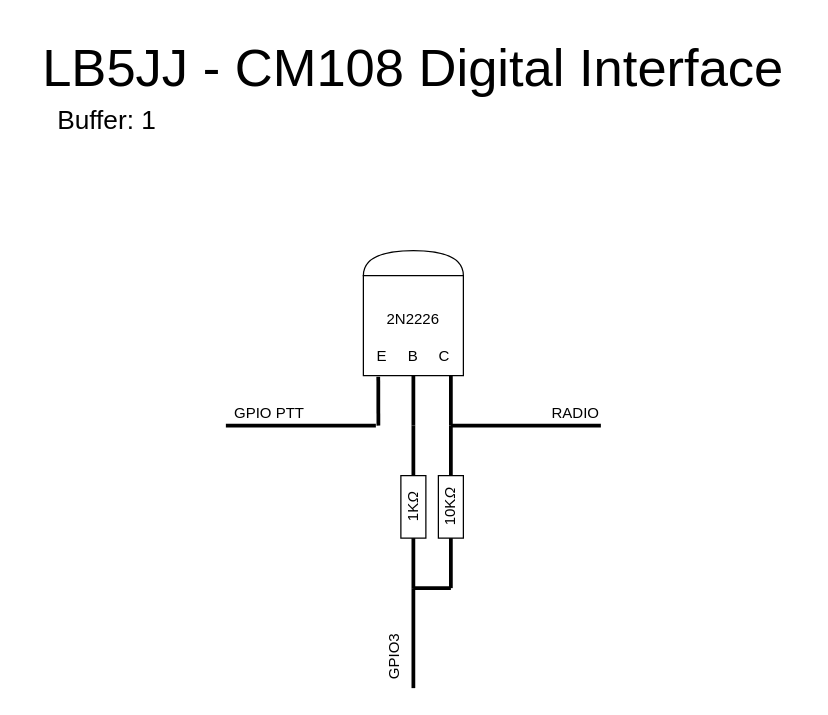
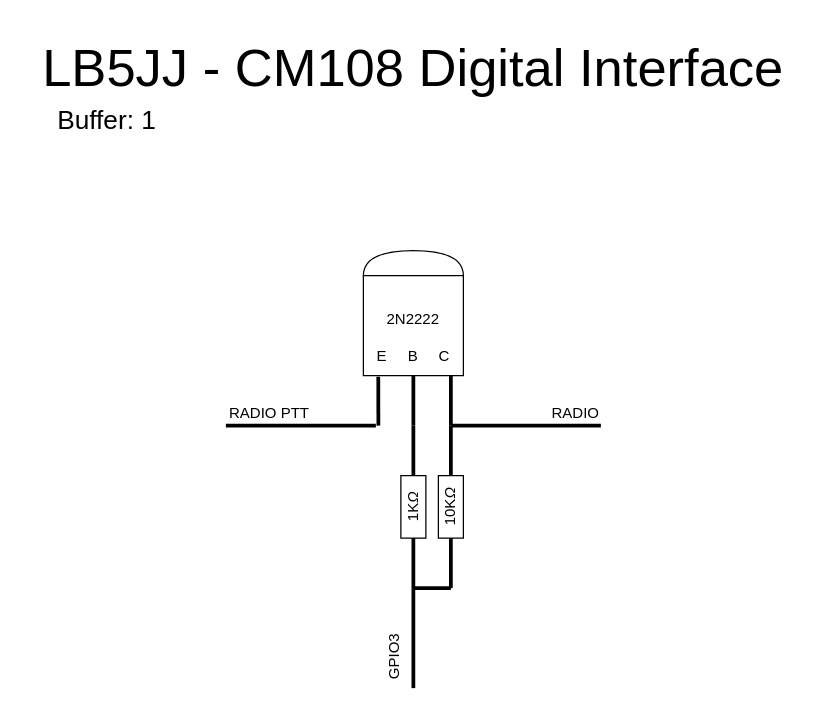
node "2N2226": label "2N2226" -> "2N2222"
node "GPIO PTT": label "GPIO PTT" -> "RADIO PTT"
